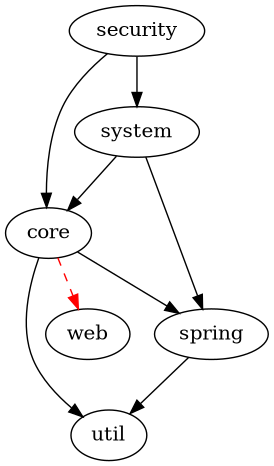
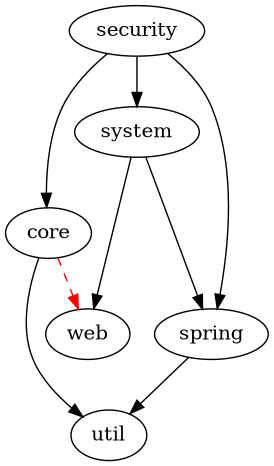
edge "system" -> "core": now "system" -> "web"
edge "core" -> "spring": now "security" -> "spring"
